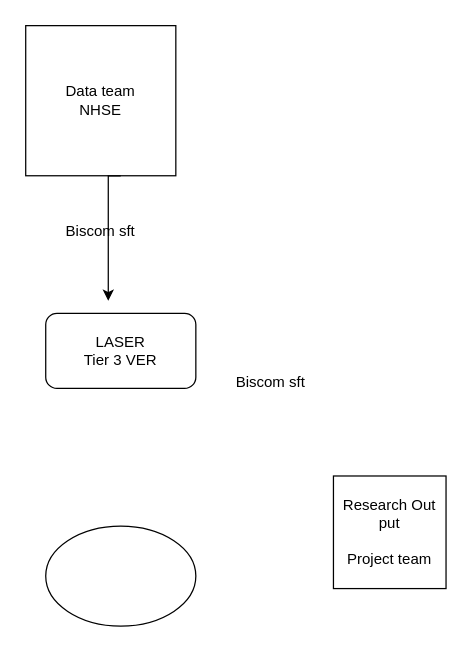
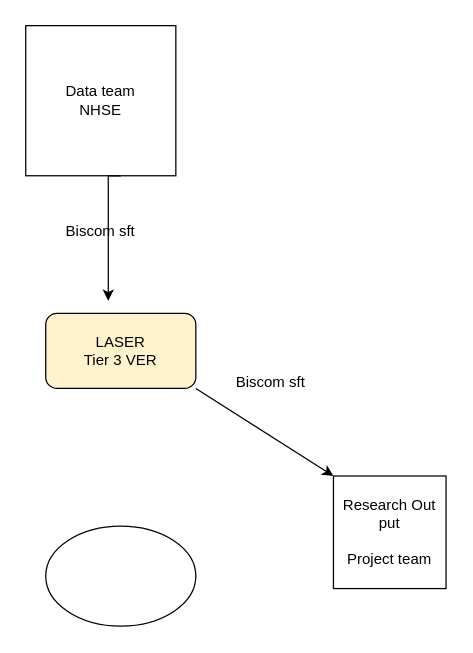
node "LASER Tier 3 VER": fillcolor #ffffff -> #fff2cc
edge "LASER Tier 3 VER" -> "Research Out put Project team": added
